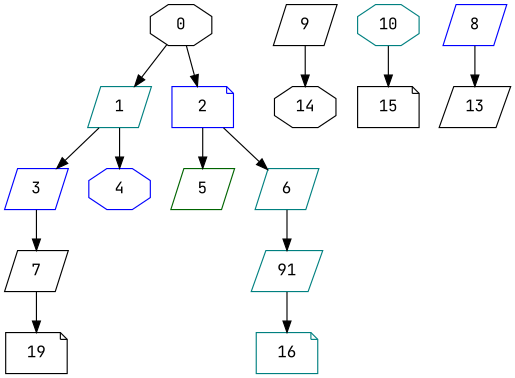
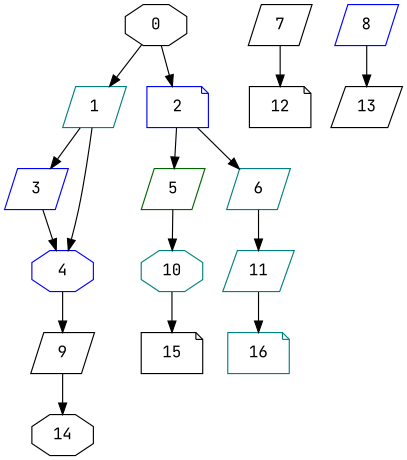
edge "3" -> "7": now "3" -> "4"
edge "5" -> "10": added
node "91": label "91" -> "11"
edge "4" -> "9": added
node "19": label "19" -> "12"
